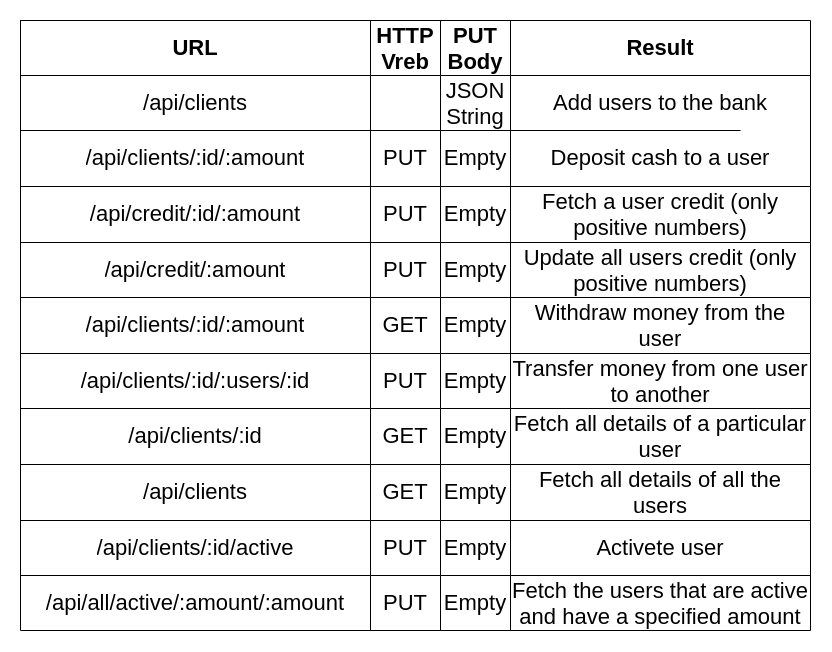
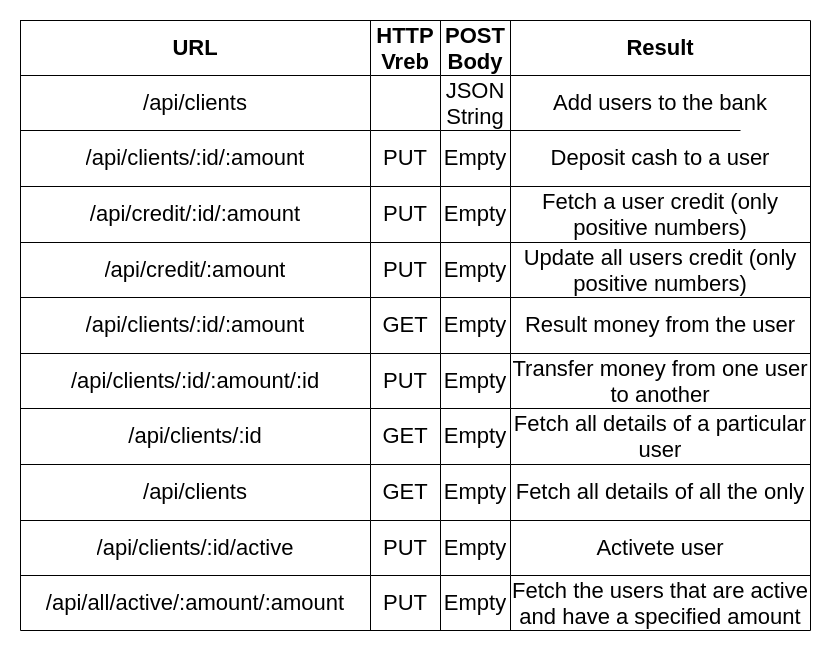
node "PUT Body": label "PUT Body" -> "POST Body"
node "Withdraw money from the user": label "Withdraw money from the user" -> "Result money from the user"
node "/api/clients/:id/:users/:id": label "/api/clients/:id/:users/:id" -> "/api/clients/:id/:amount/:id"
node "Fetch all details of all the users": label "Fetch all details of all the users" -> "Fetch all details of all the only"
